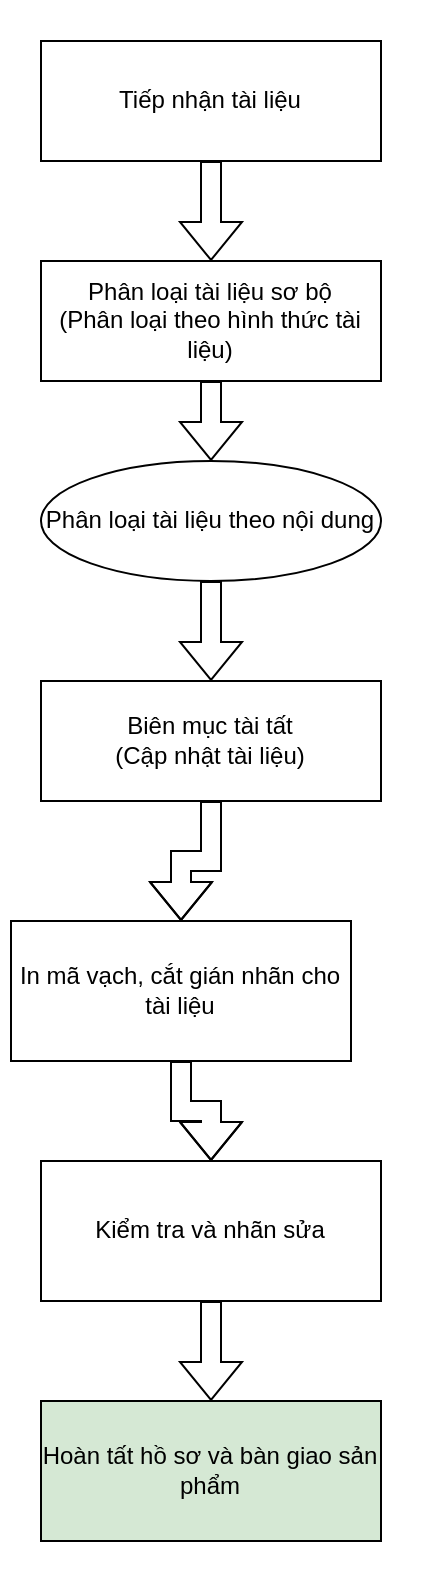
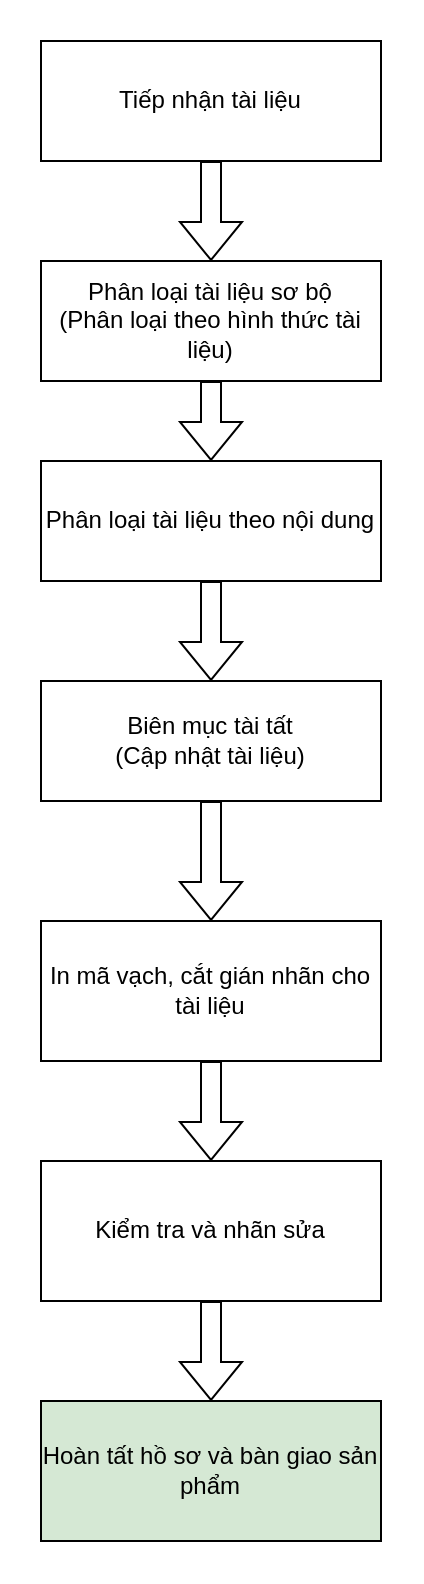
node "Phân loại tài liệu theo nội dung": shape ellipse -> rectangle
node "In mã vạch, cắt gián nhãn cho tài liệu": moved (181, 991) -> (211, 991)
